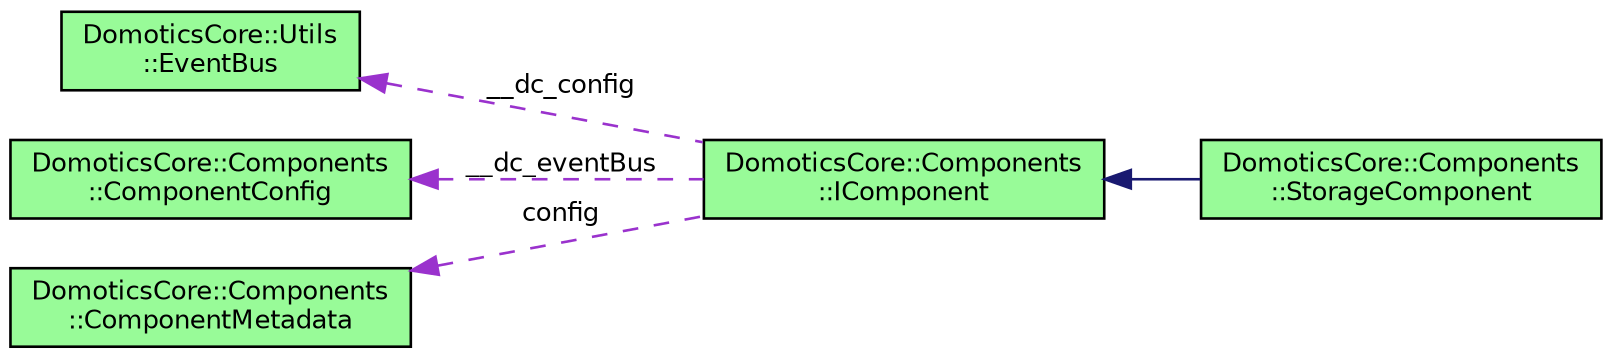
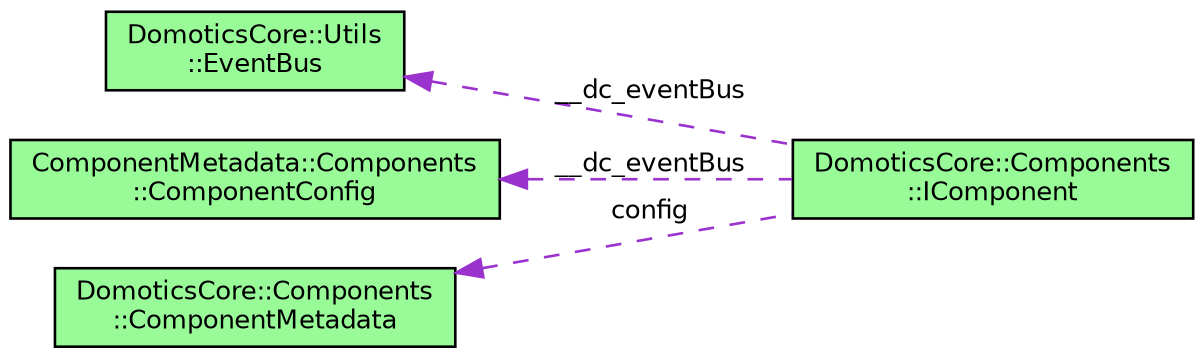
edge "DomoticsCore::Components ::IComponent" -> "DomoticsCore::Utils ::EventBus": label " __dc_config" -> " __dc_eventBus"
node "DomoticsCore::Components ::ComponentConfig": label "DomoticsCore::Components ::ComponentConfig" -> "ComponentMetadata::Components ::ComponentConfig"
node "DomoticsCore::Components ::StorageComponent": removed
